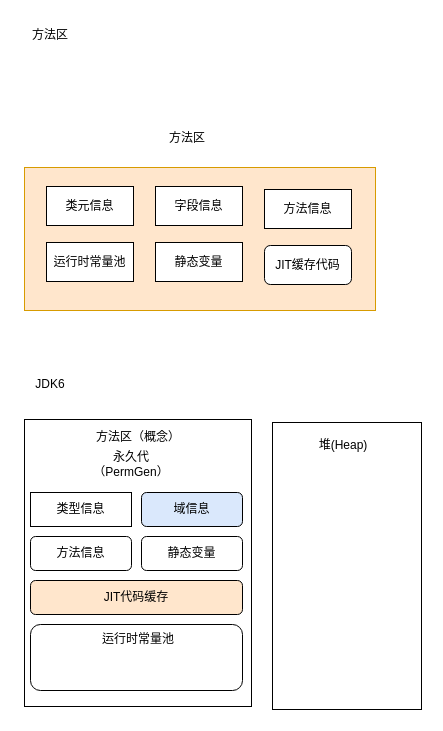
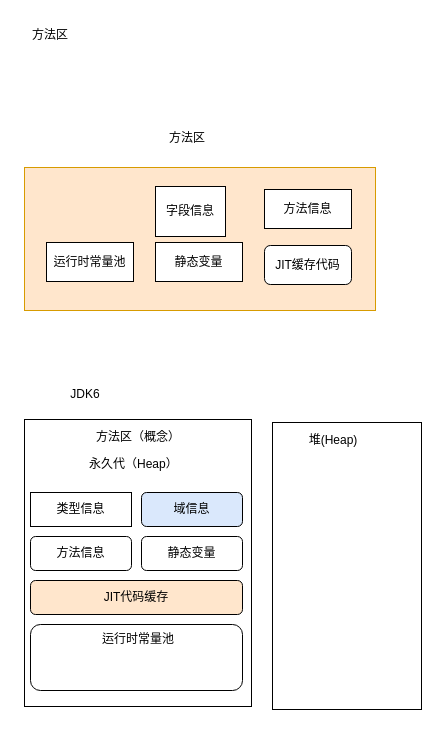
node "类元信息": removed
node "字段信息": size 87x39 -> 70x50
node "JDK6": moved (51, 385) -> (86, 395)
node "堆(Heap)": moved (344, 446) -> (334, 441)
node "永久代（PermGen）": label "永久代（PermGen）" -> "永久代（Heap）"
